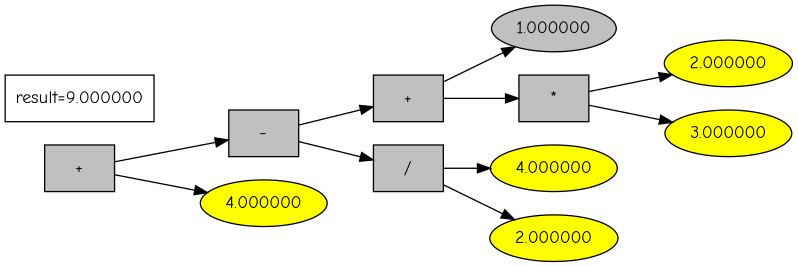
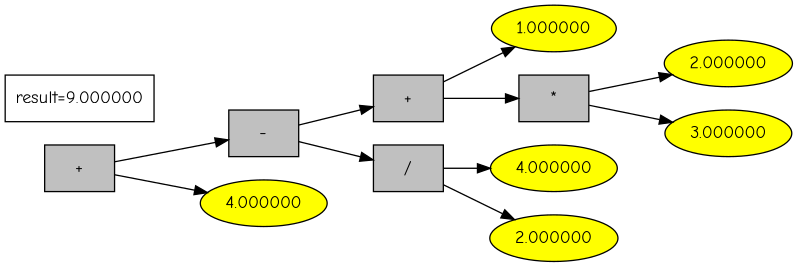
node "1.000000": fillcolor grey -> yellow
